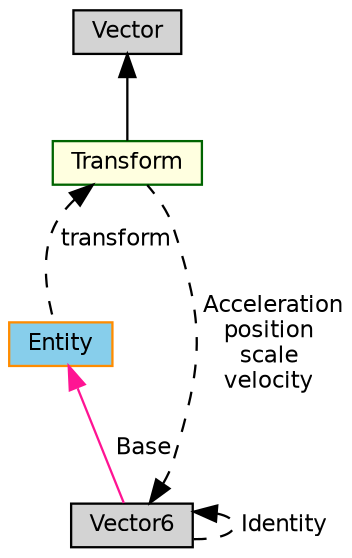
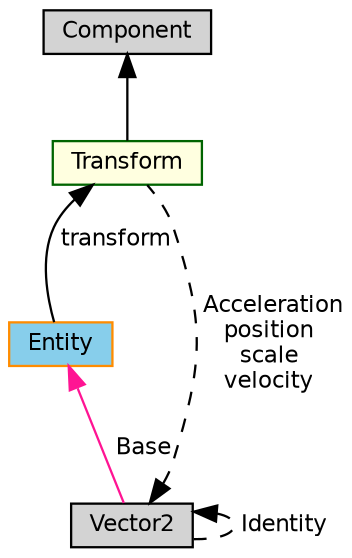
node "Vector": label "Vector" -> "Component"
edge "Entity" -> "Transform": style dashed -> solid
node "Vector6": label "Vector6" -> "Vector2"
